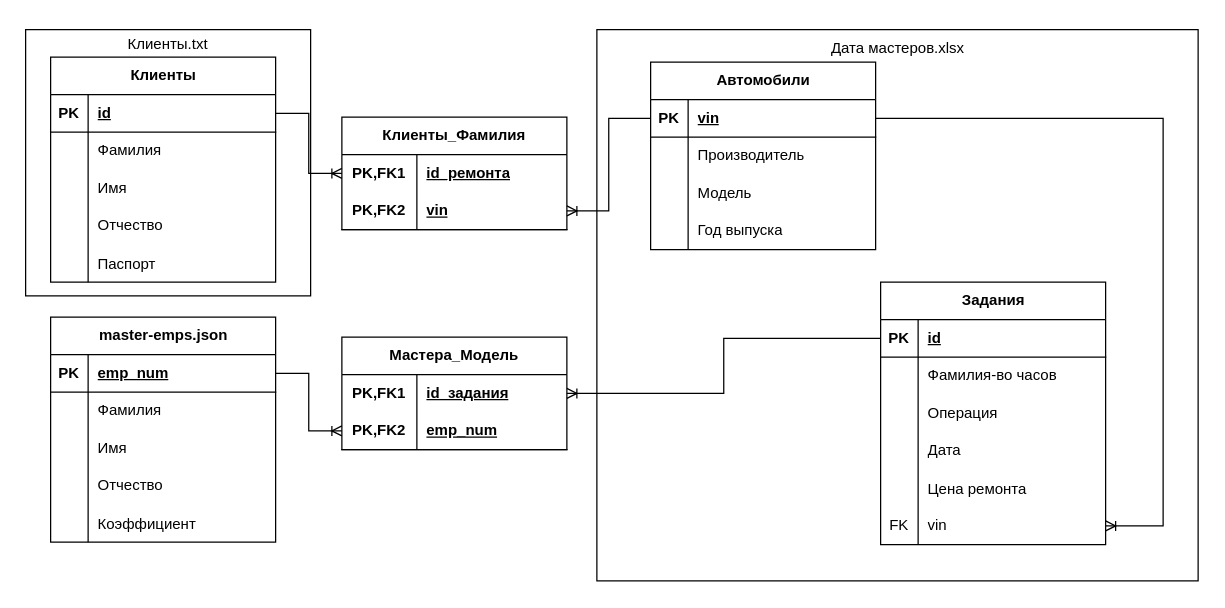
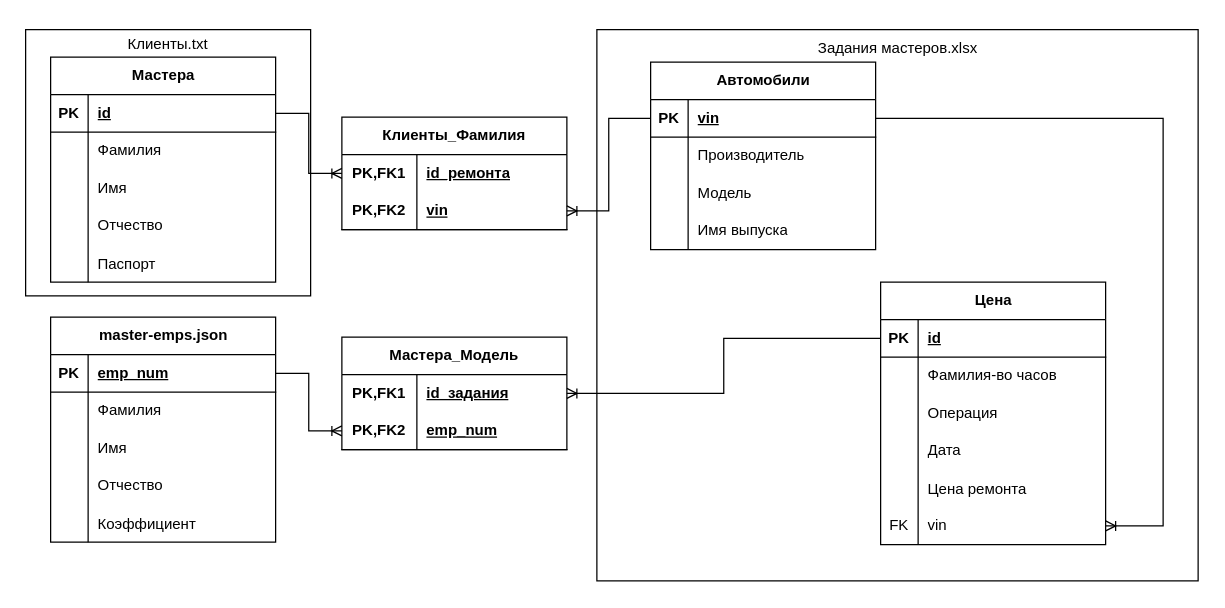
node "Дата мастеров.xlsx": label "Дата мастеров.xlsx" -> "Задания мастеров.xlsx"
node "Клиенты": label "Клиенты" -> "Мастера"
node "Год выпуска": label "Год выпуска" -> "Имя выпуска"
node "Задания": label "Задания" -> "Цена"
